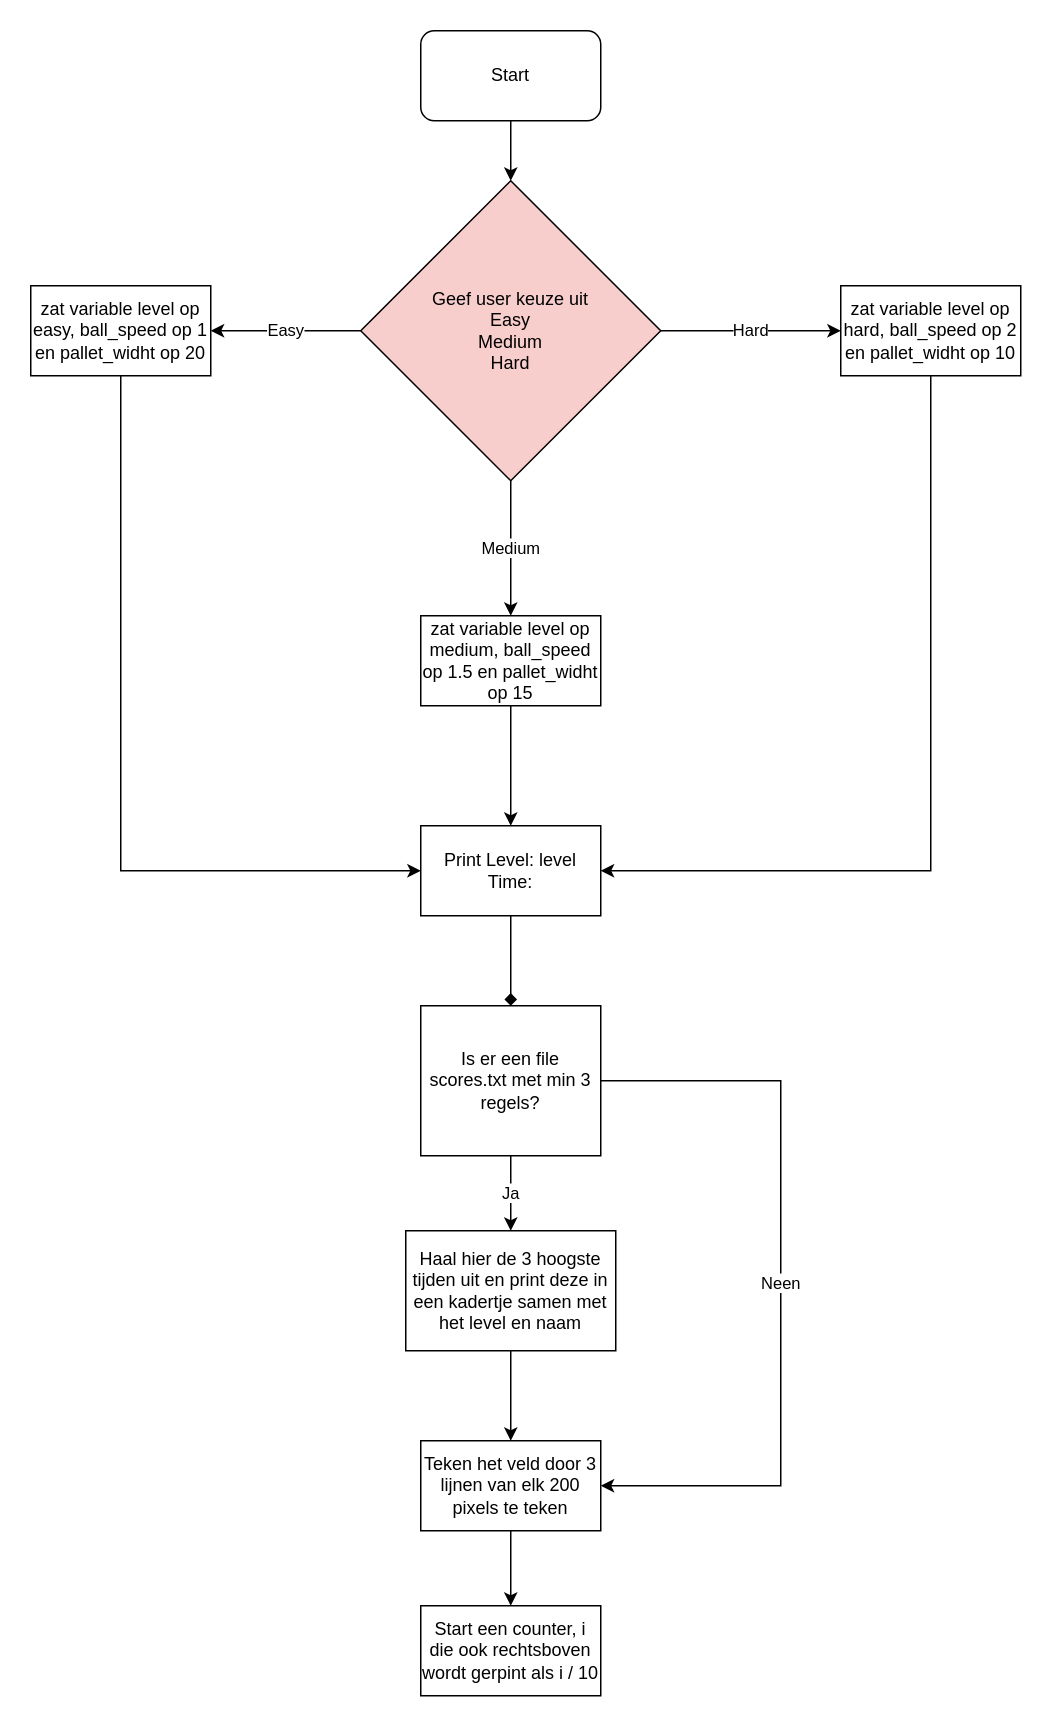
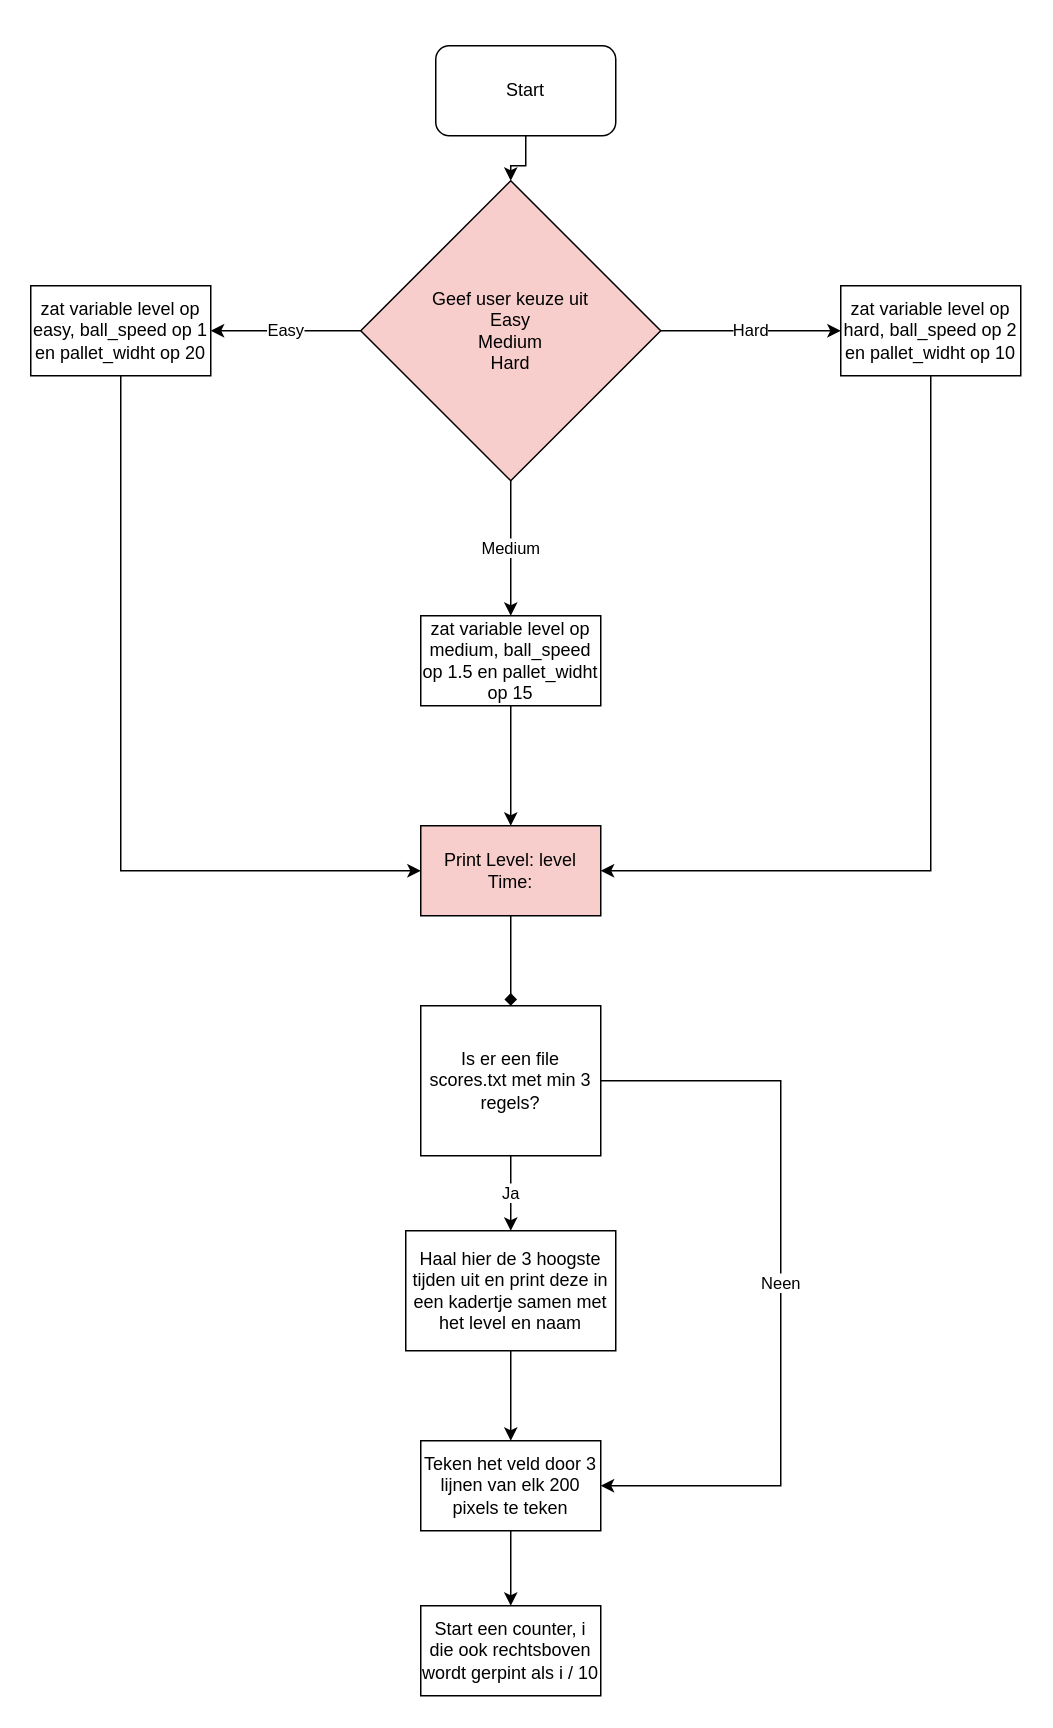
node "Start": moved (511, 76) -> (526, 91)
node "Print Level: level Time:": fillcolor #ffffff -> #f8cecc
